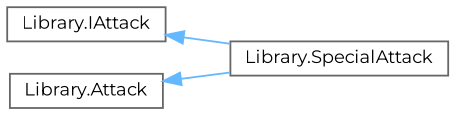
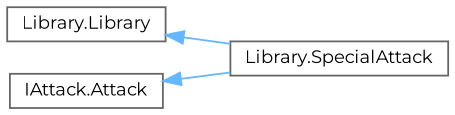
node "Library.IAttack": label "Library.IAttack" -> "Library.Library"
node "Library.Attack": label "Library.Attack" -> "IAttack.Attack"
